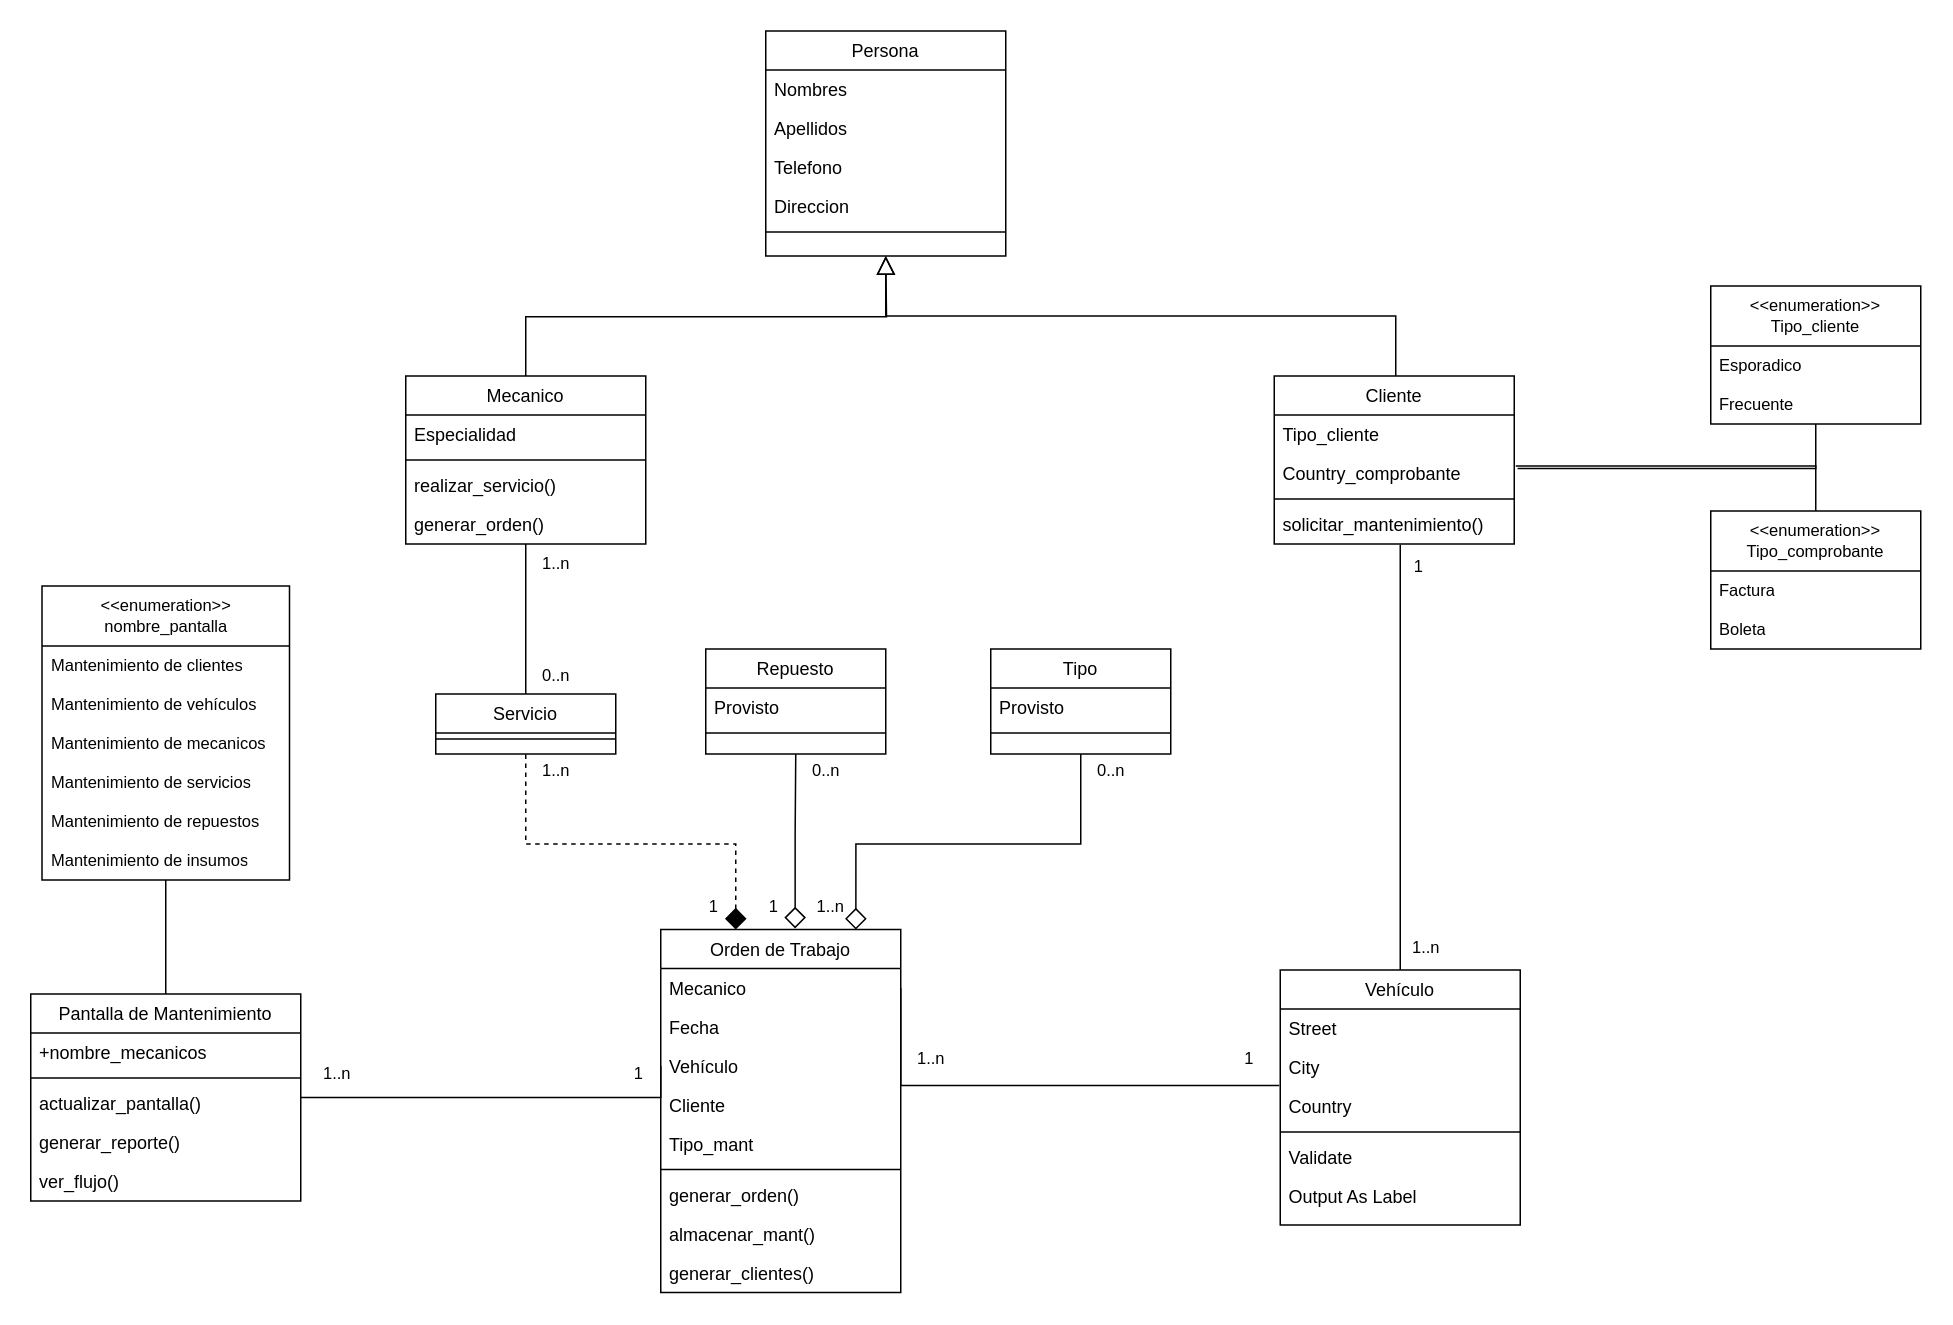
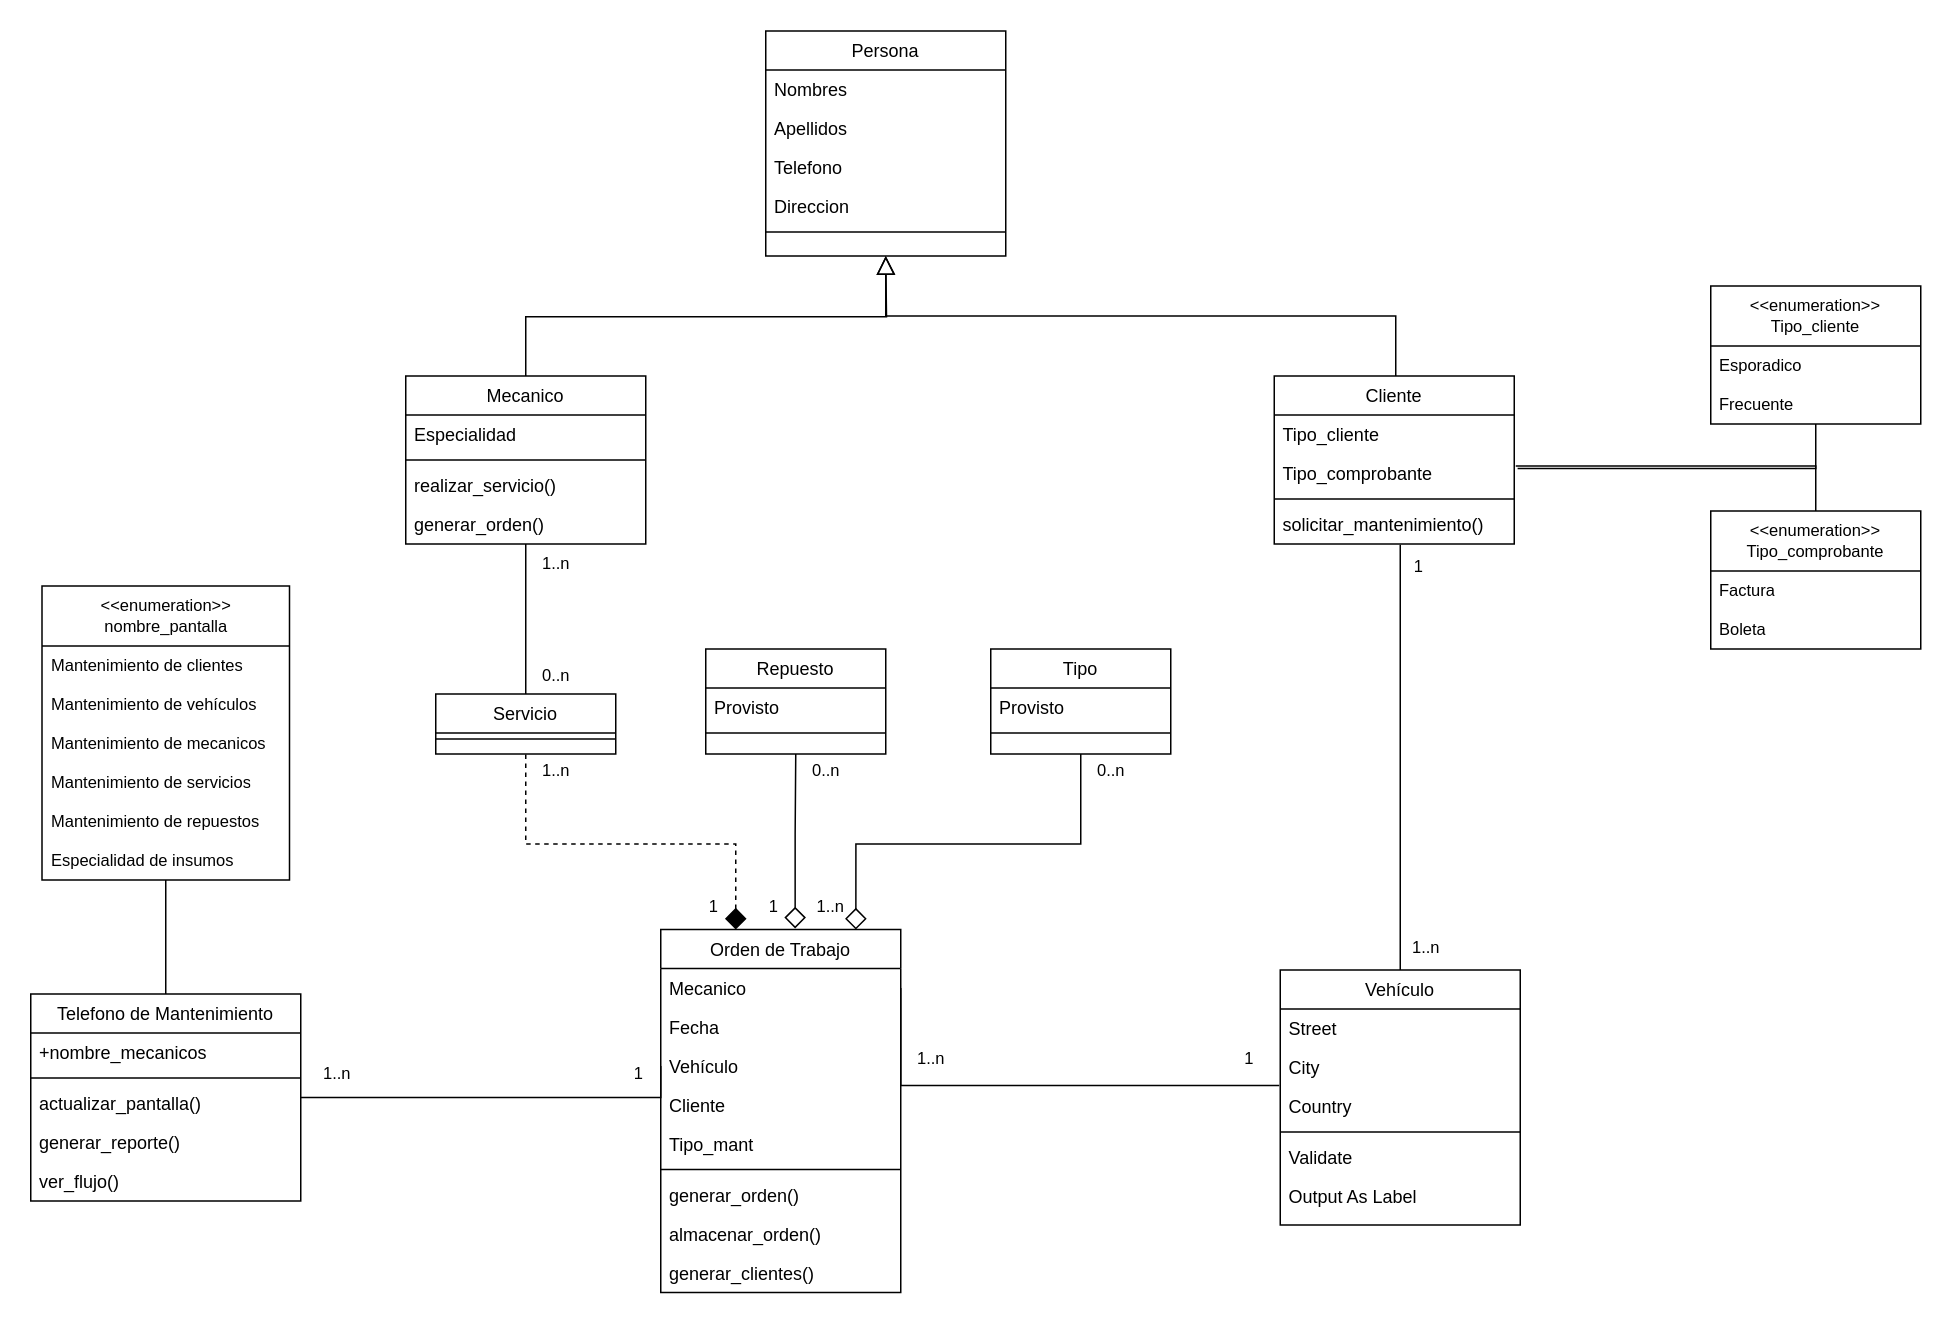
node "Country_comprobante": label "Country_comprobante" -> "Tipo_comprobante"
node "Mantenimiento de insumos": label "Mantenimiento de insumos" -> "Especialidad de insumos"
node "Pantalla de Mantenimiento": label "Pantalla de Mantenimiento" -> "Telefono de Mantenimiento"
node "almacenar_mant()": label "almacenar_mant()" -> "almacenar_orden()"
